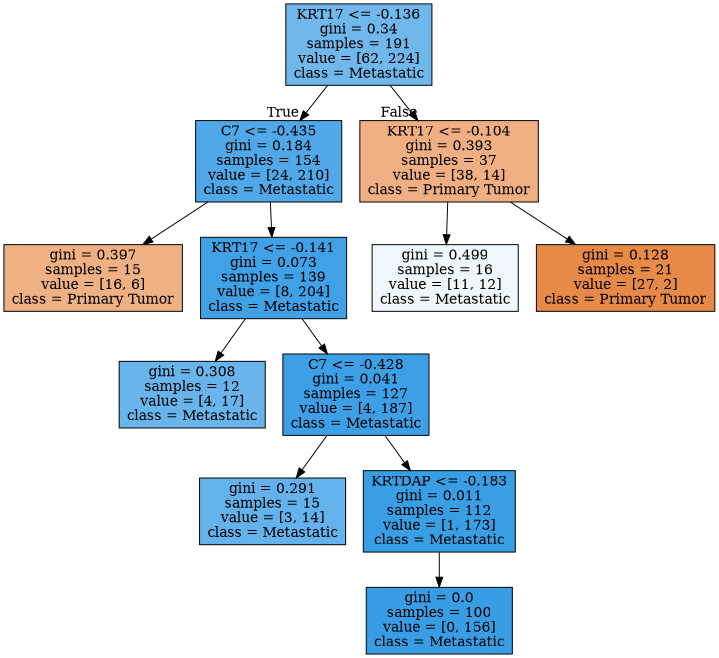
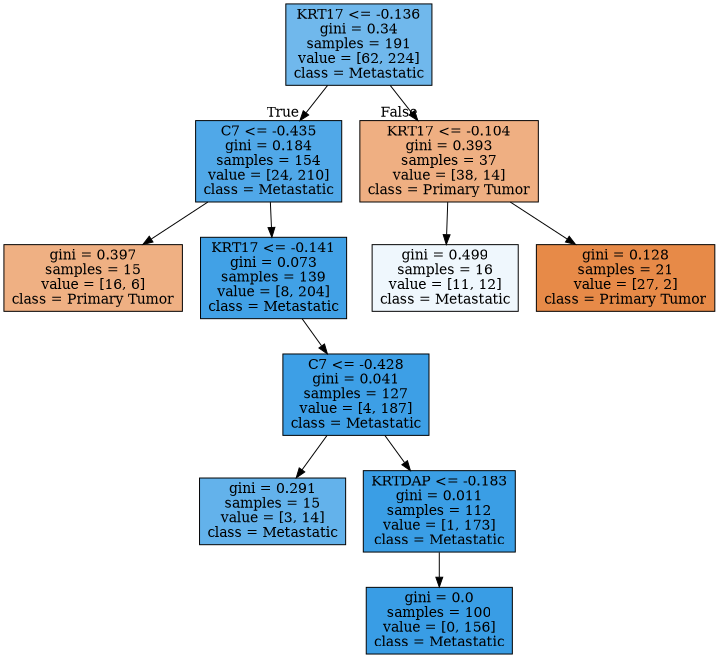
node "gini = 0.308 samples = 12 value = [4, 17] class = Metastatic": removed
